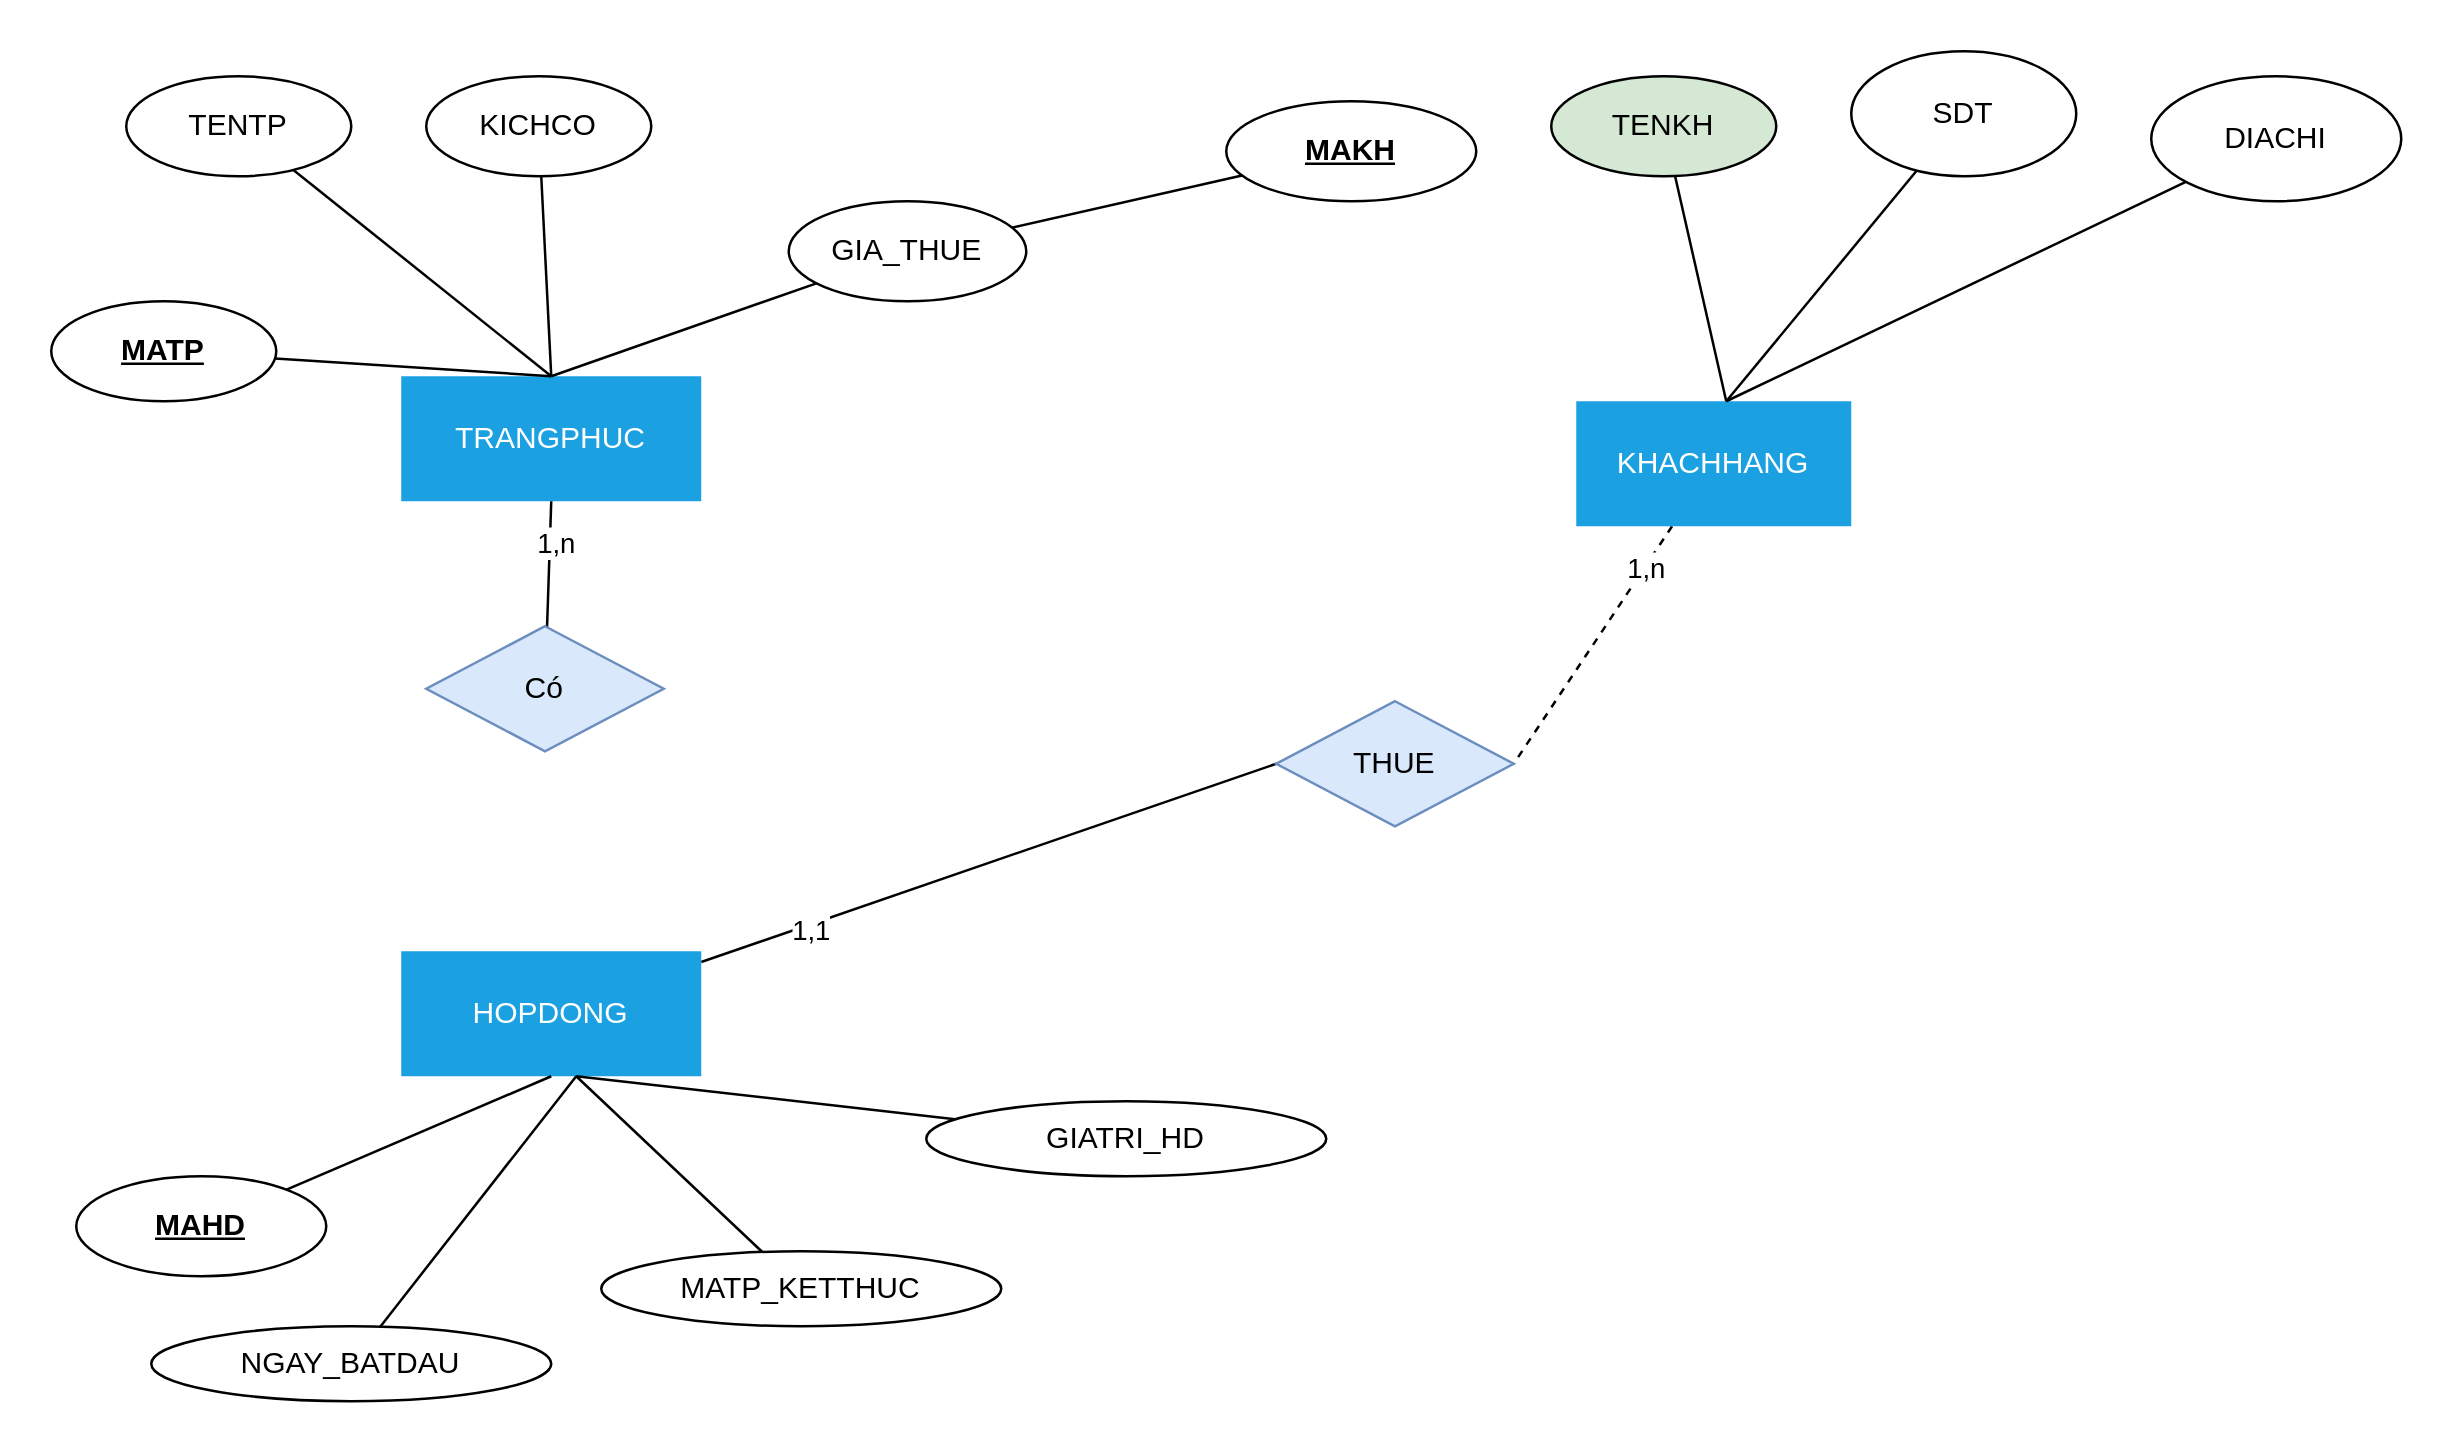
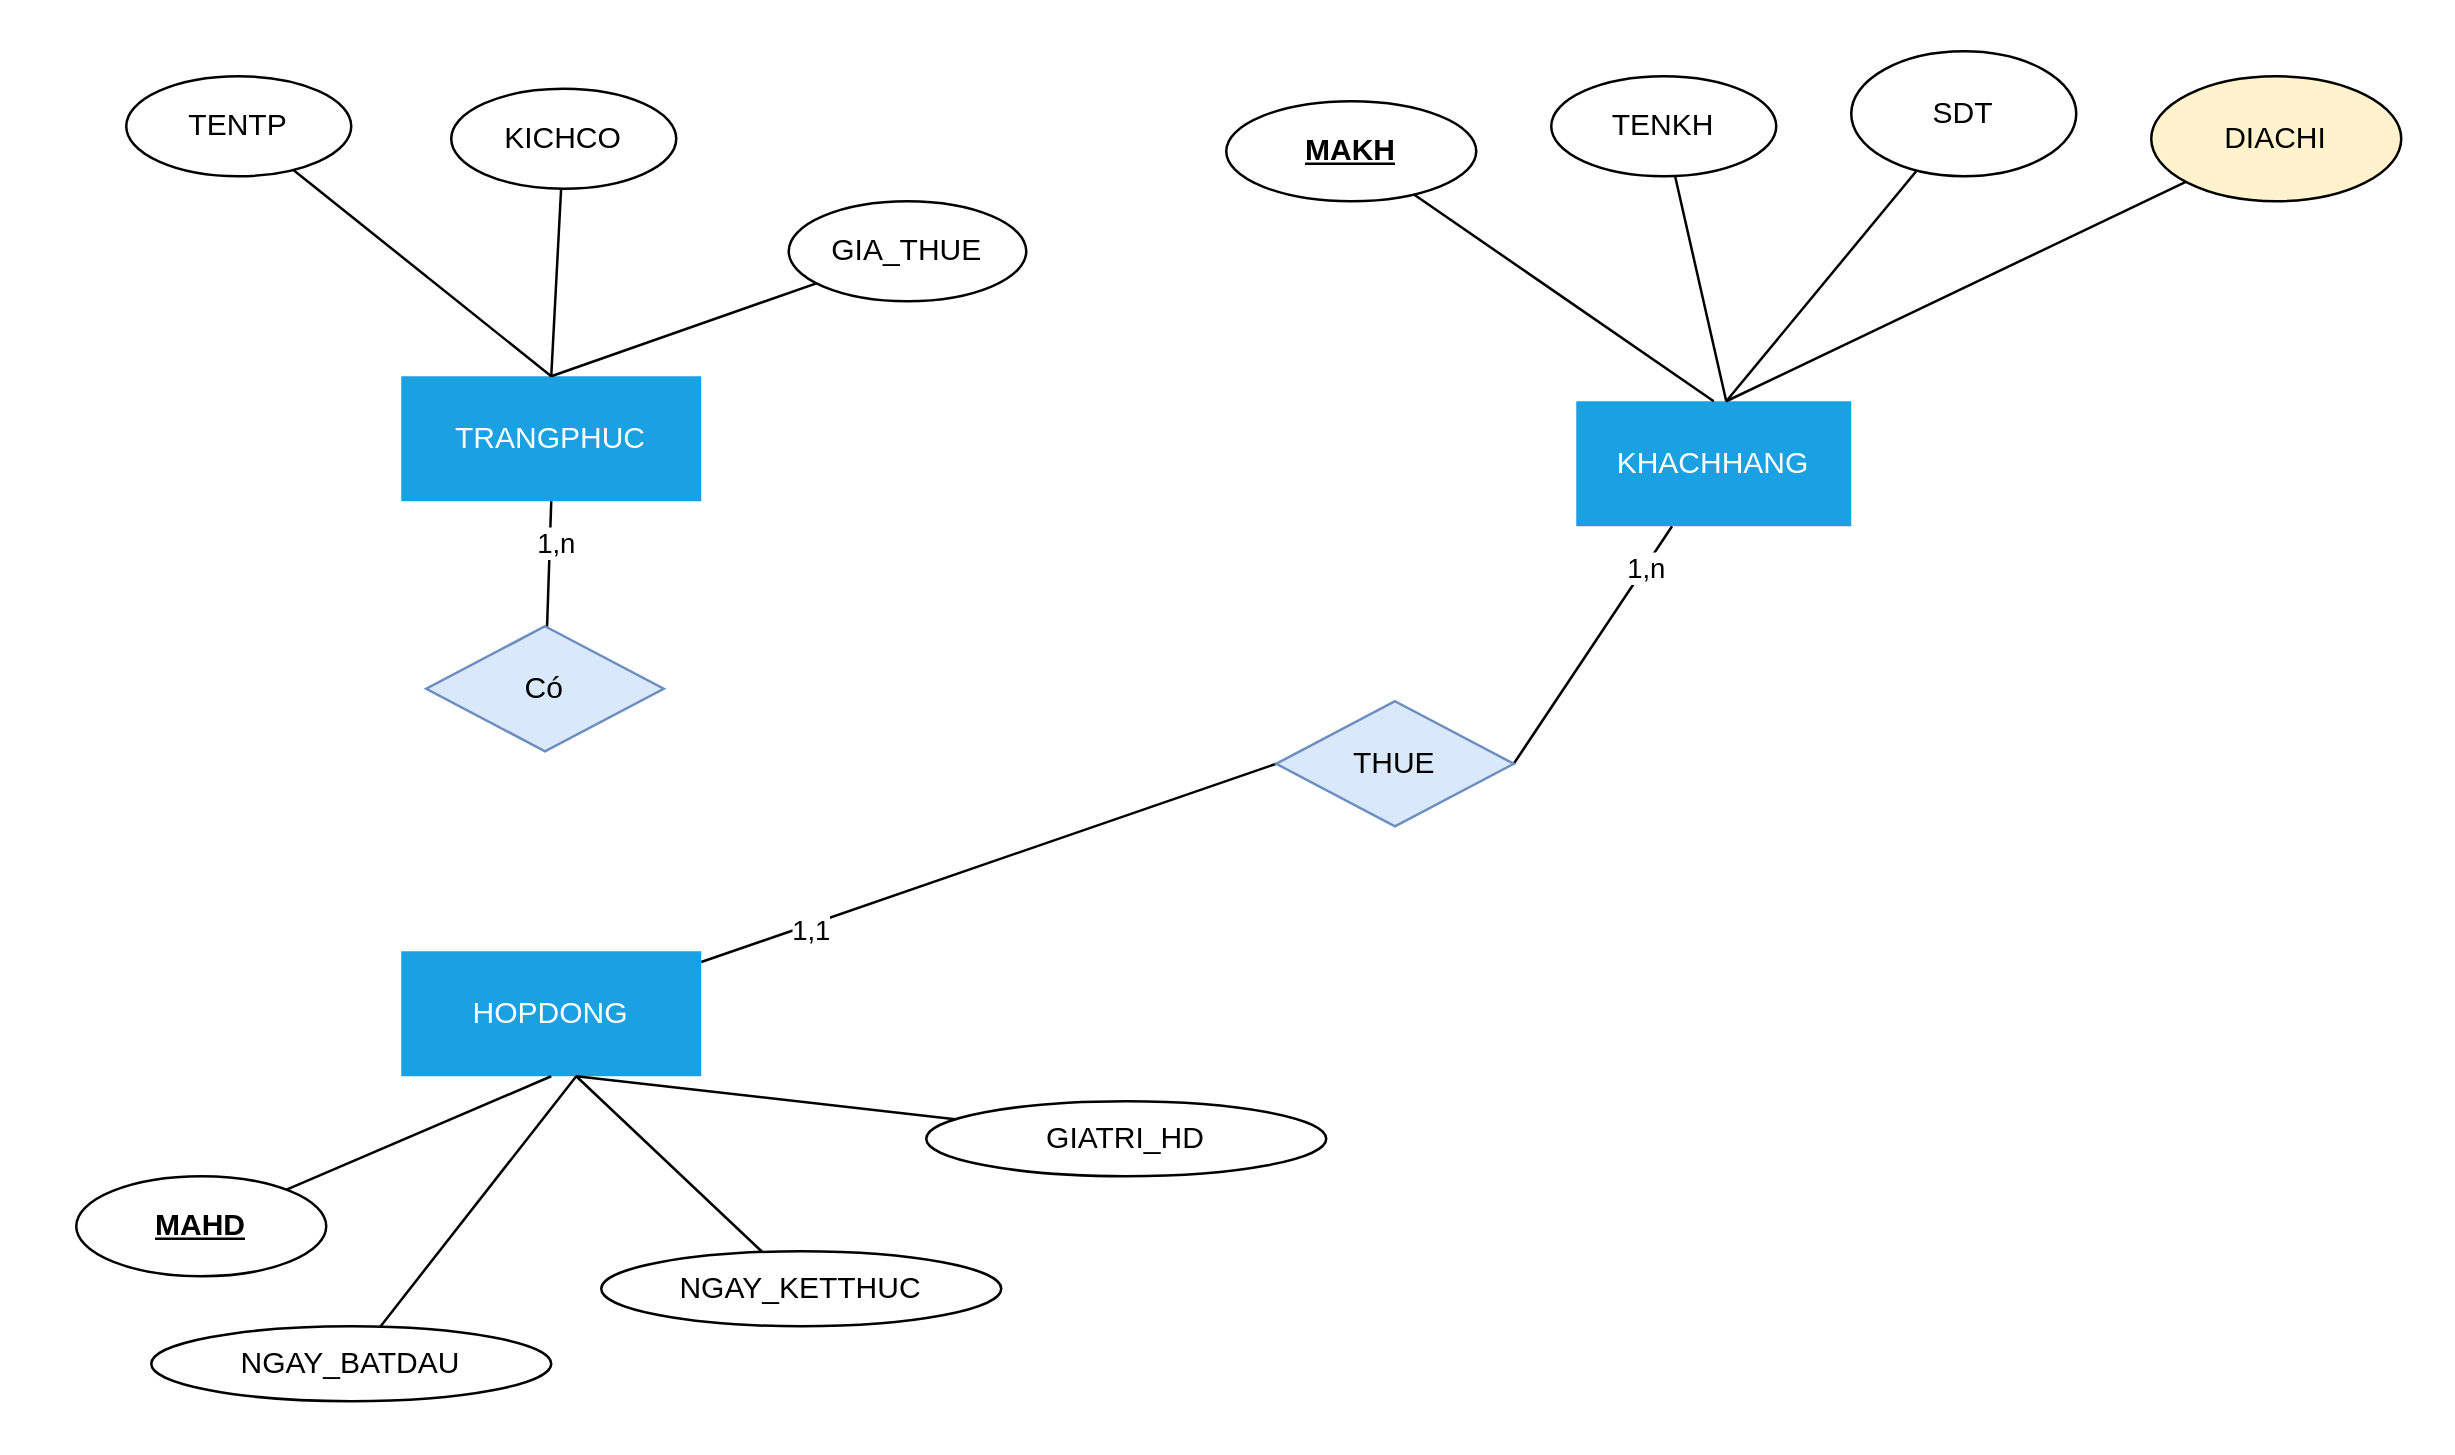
node "KICHCO": moved (539, 126) -> (564, 139)
node "TENKH": fillcolor #d5e8d4 -> #ffffff
node "DIACHI": fillcolor #ffffff -> #fff2cc
edge "MAKH" -- "GIA_THUE": now "MAKH" -- "KHACHHANG"
node "MATP": removed
edge "MATP" -- "TRANGPHUC": removed
edge "KHACHHANG" -- "THUE": style dashed -> solid
node "MATP_KETTHUC": label "MATP_KETTHUC" -> "NGAY_KETTHUC"
